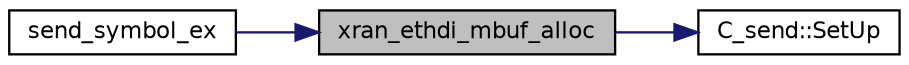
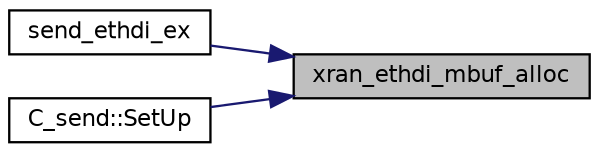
node "send_symbol_ex": label "send_symbol_ex" -> "send_ethdi_ex"
edge "xran_ethdi_mbuf_alloc" -> "C_send::SetUp": reversed
